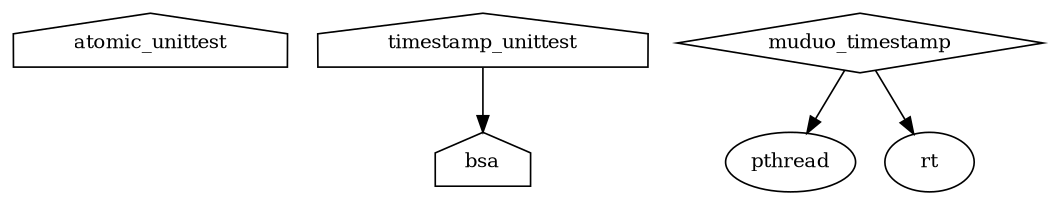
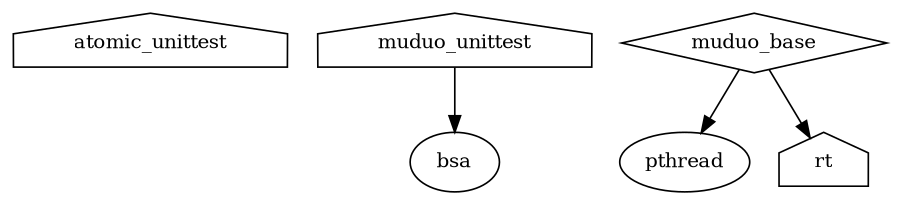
node "timestamp_unittest": label "timestamp_unittest" -> "muduo_unittest"
node "muduo_timestamp": label "muduo_timestamp" -> "muduo_base"
node "bsa": shape house -> ellipse
node "rt": shape ellipse -> house
